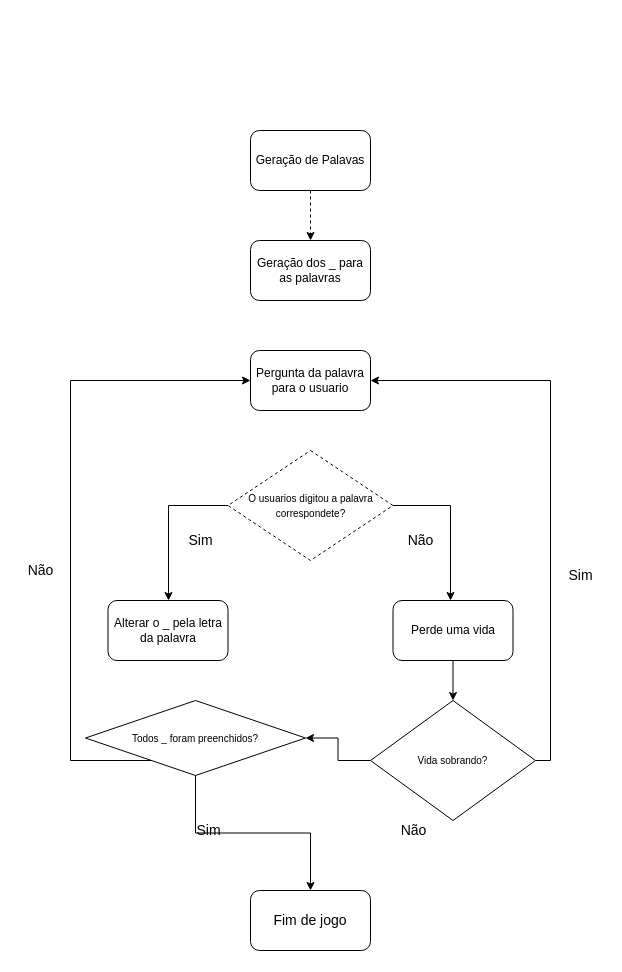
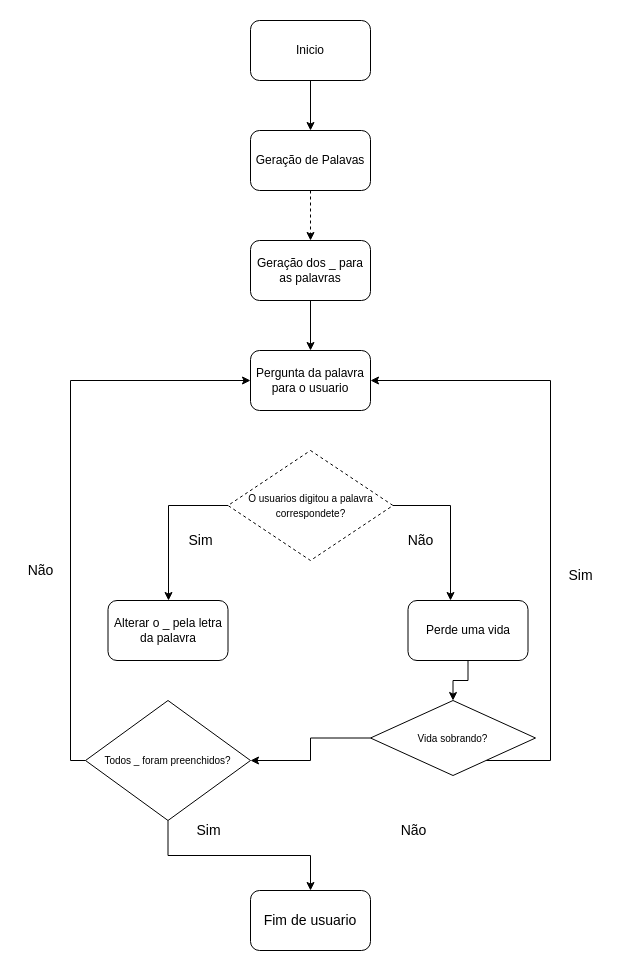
node "Inicio": added
edge "Inicio" -> "Geração de Palavas": added
edge "Geração dos _ para as palavras" -> "Pergunta da palavra para o usuario": added
node "Perde uma vida": moved (453, 631) -> (468, 631)
node "Todos _ foram preenchidos?": size 220x75 -> 165x120
node "Vida sobrando?": size 165x120 -> 165x75
node "Fim de jogo": label "Fim de jogo" -> "Fim de usuario"
